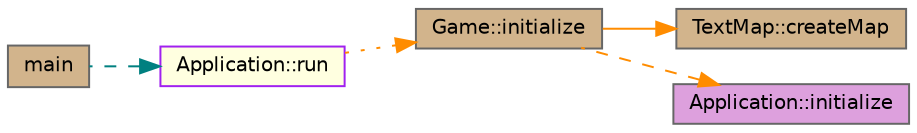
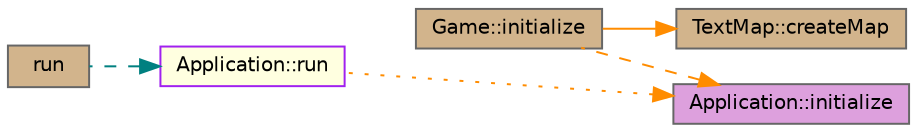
edge "Application::run" -> "Game::initialize": now "Application::run" -> "Application::initialize"
node "main": label "main" -> "run"
